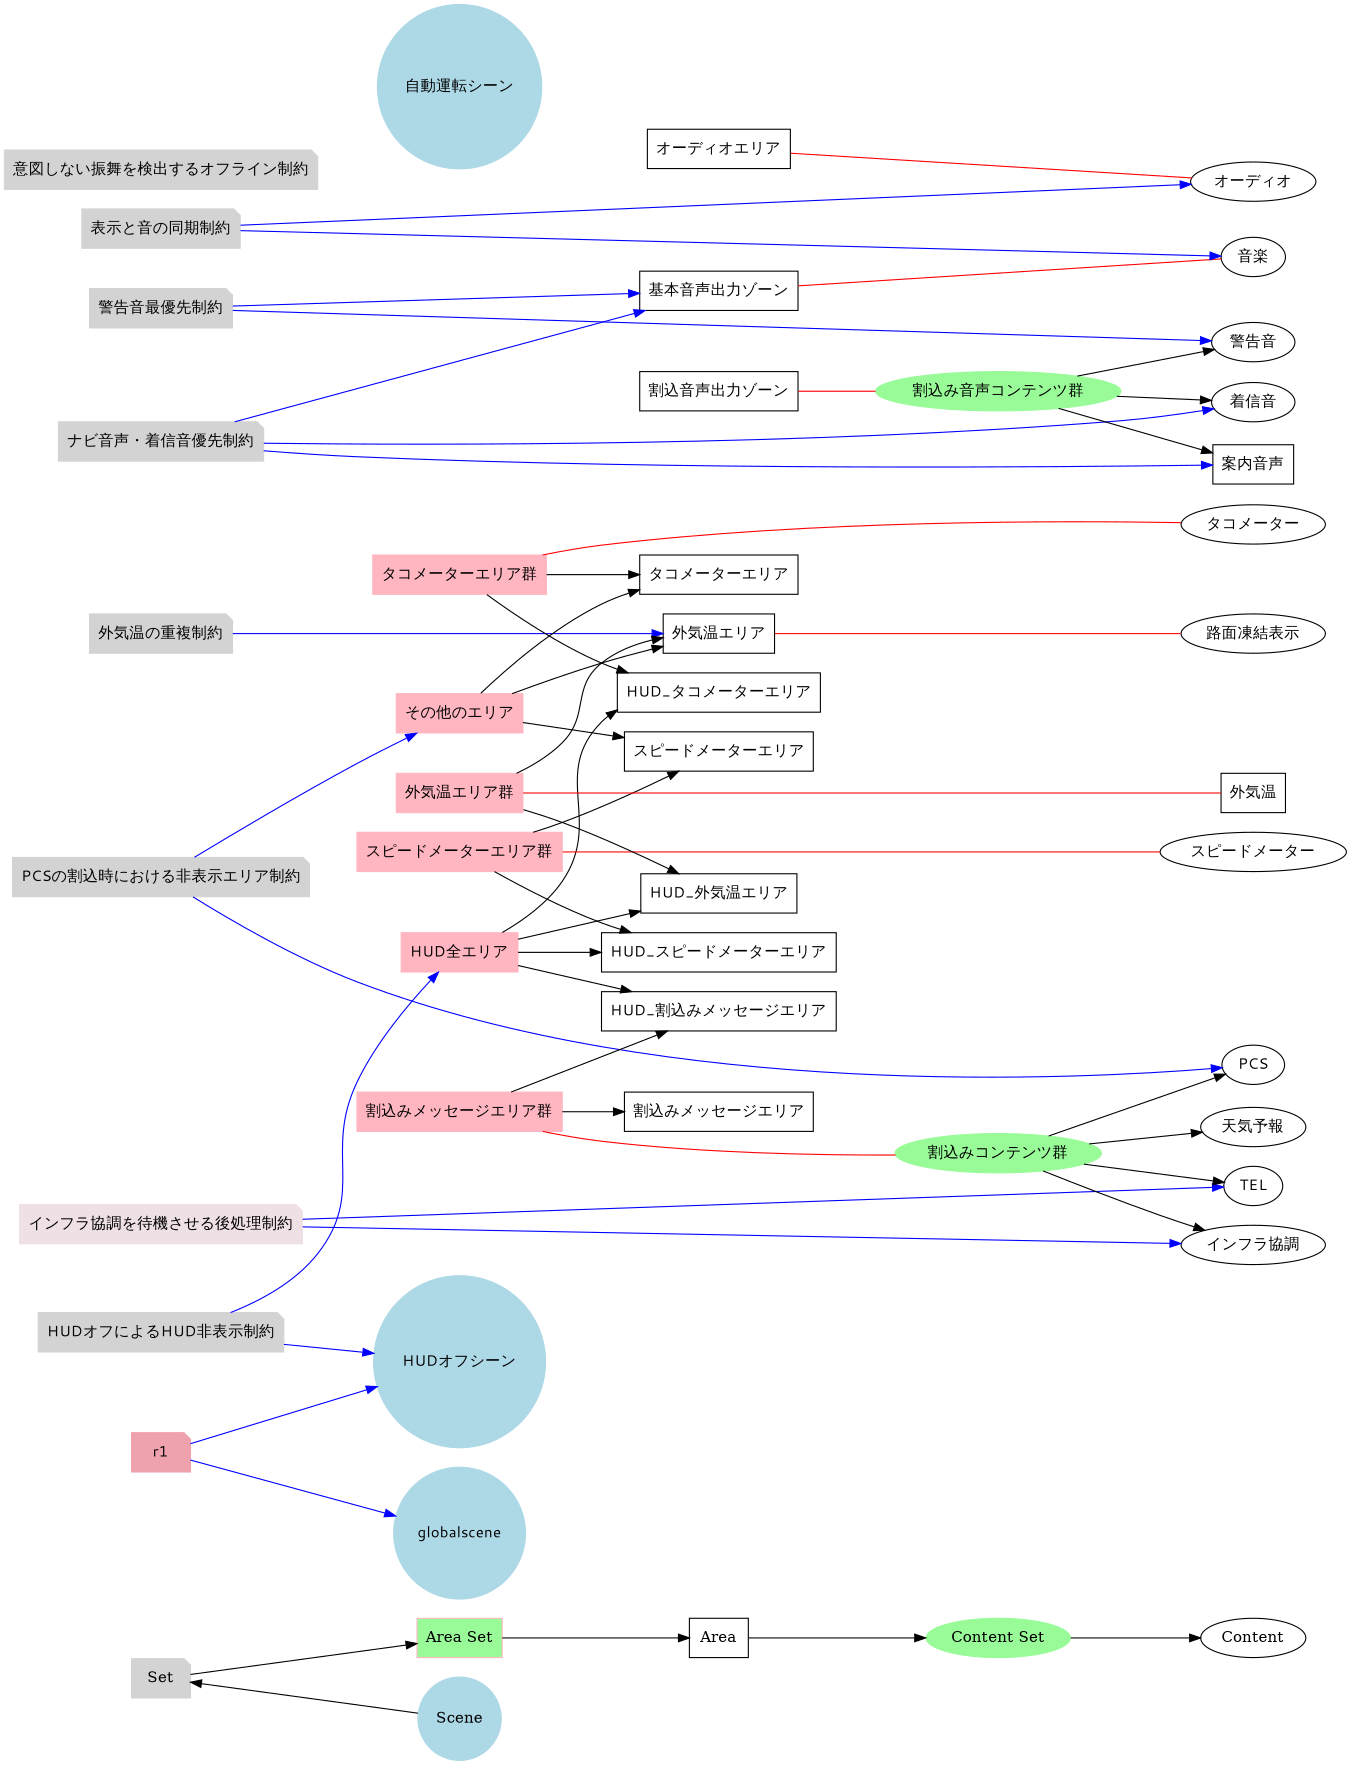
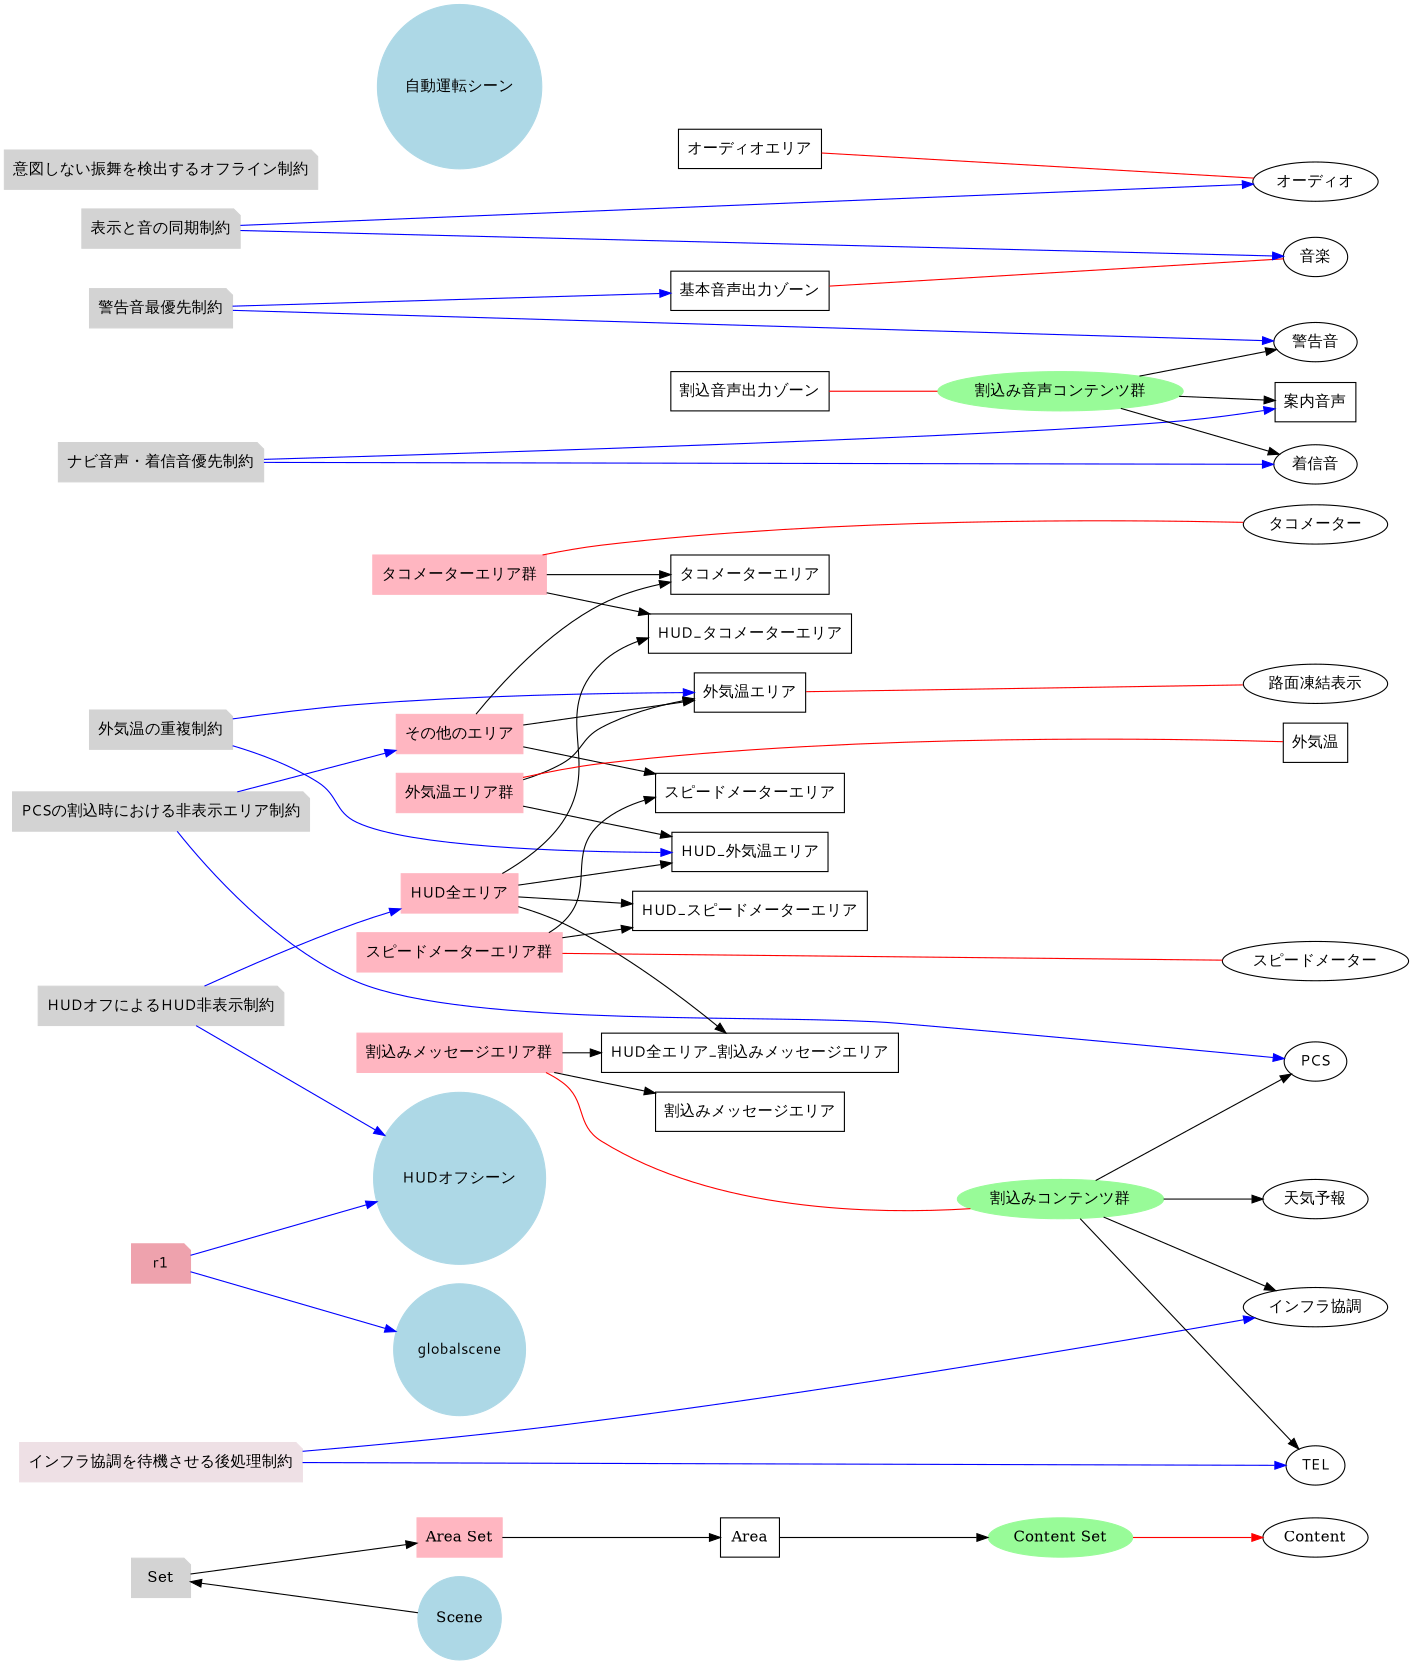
edge "ナビ音声・着信音優先制約" -> "基本音声出力ゾーン": removed
edge "外気温の重複制約" -> "HUD_外気温エリア": added
node "HUD_割込みメッセージエリア": label "HUD_割込みメッセージエリア" -> "HUD全エリア_割込みメッセージエリア"
node "Area Set": fillcolor palegreen -> lightpink
edge "Content Set" -> "Content": color black -> red
